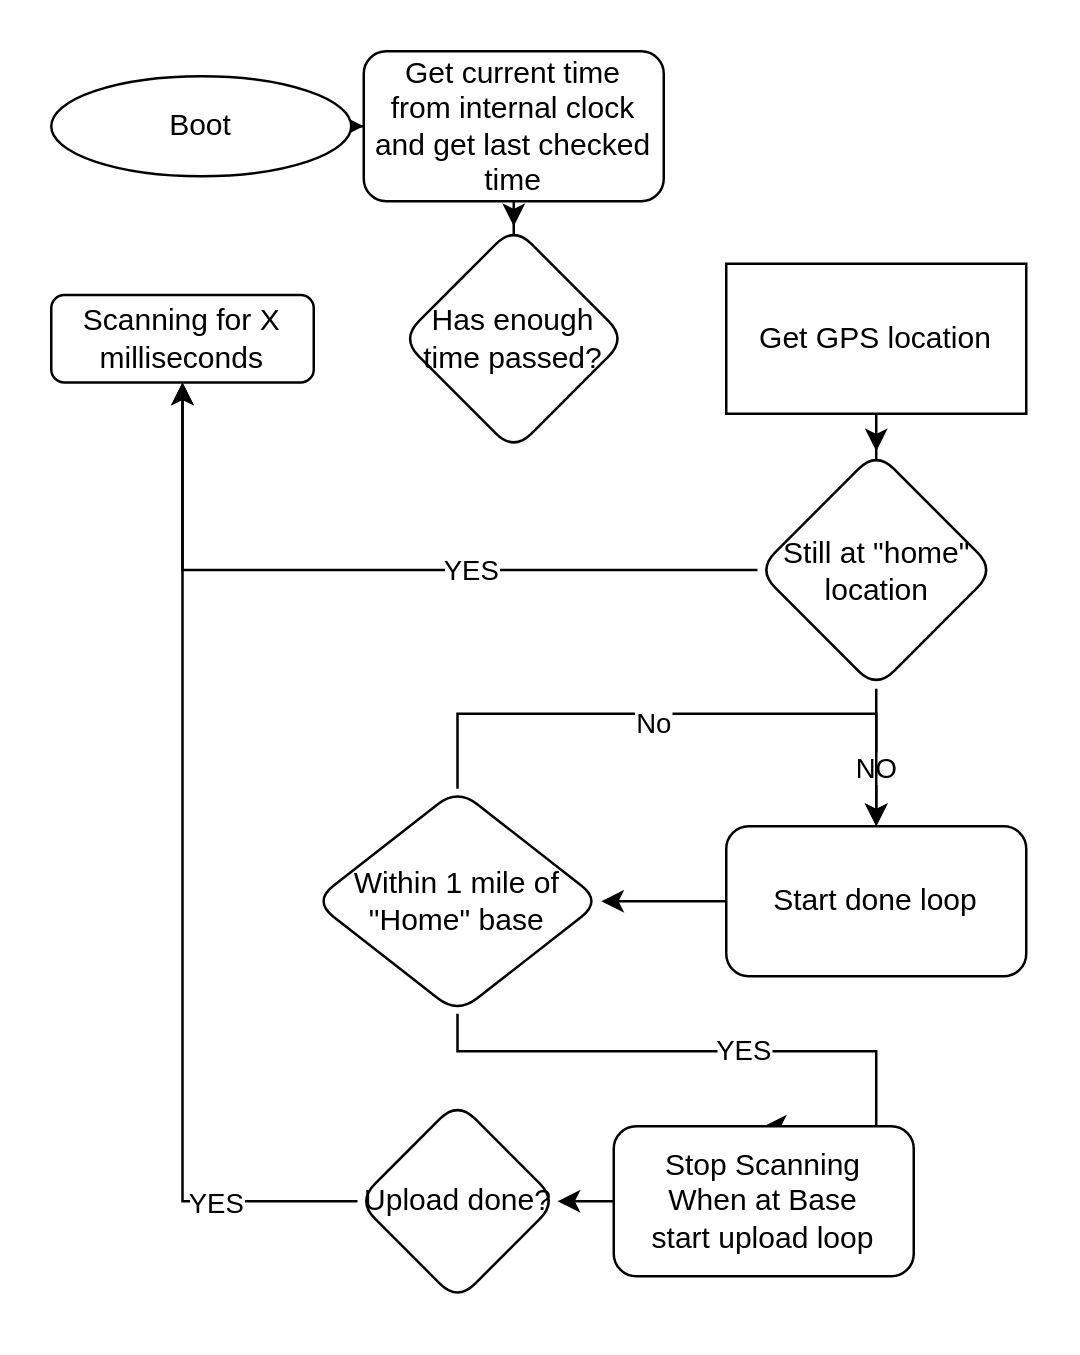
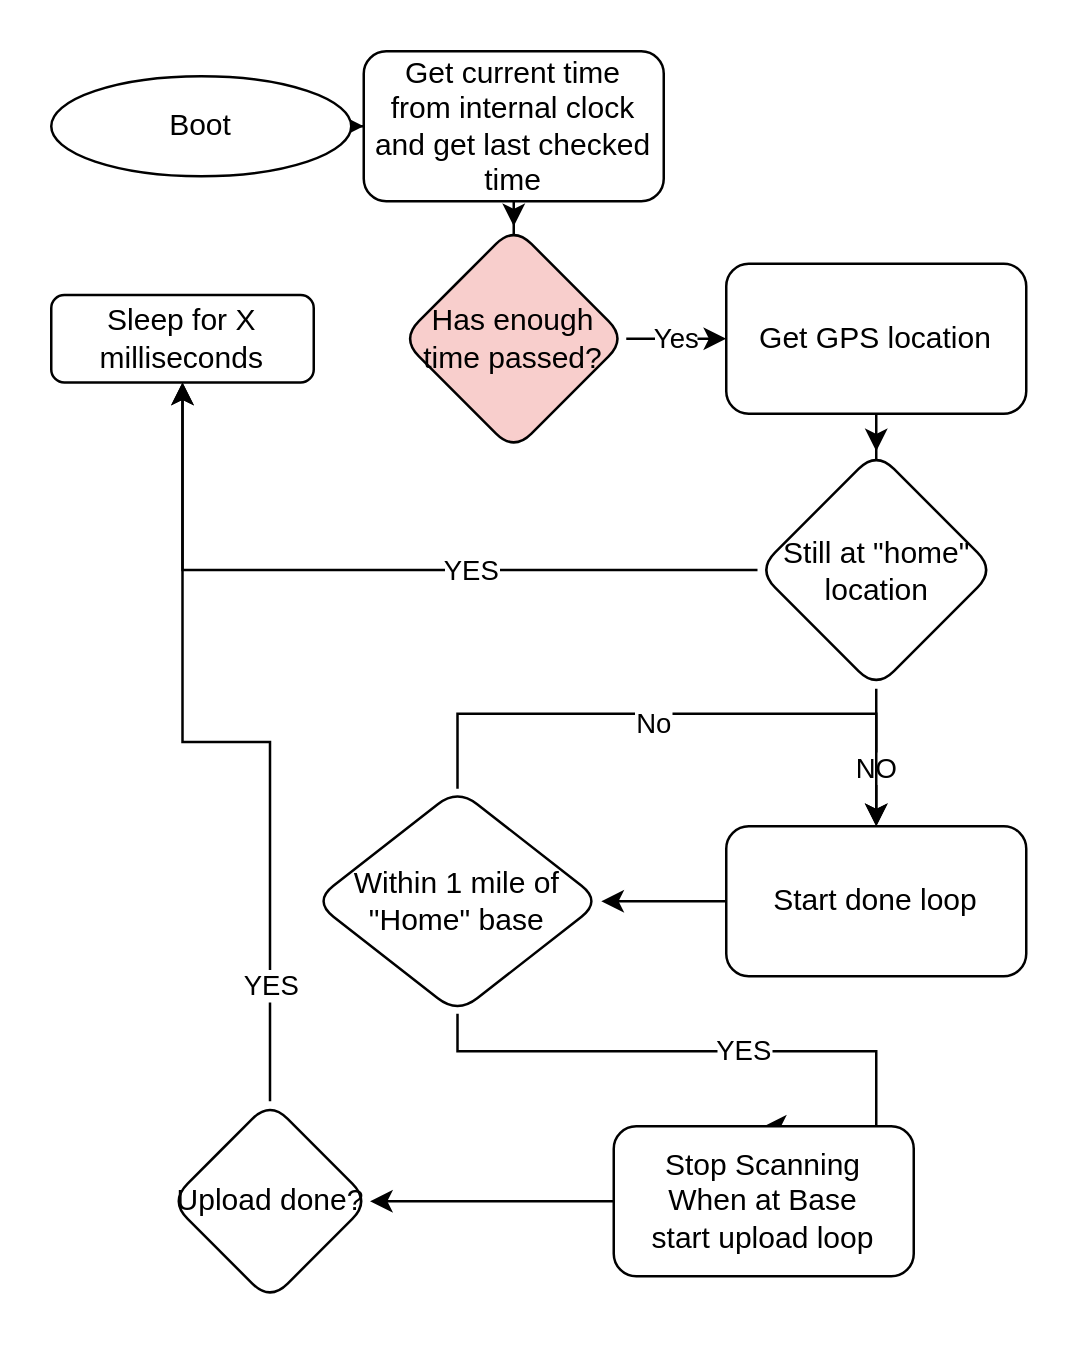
node "Scanning for X milliseconds": label "Scanning for X milliseconds" -> "Sleep for X milliseconds"
node "Has enough time passed?": fillcolor #ffffff -> #f8cecc
edge "Has enough time passed?" -> "Get GPS location": added, label "Yes"
node "Get GPS location": shape rectangle -> rounded rectangle
node "Upload done?": moved (458, 1201) -> (270, 1201)
